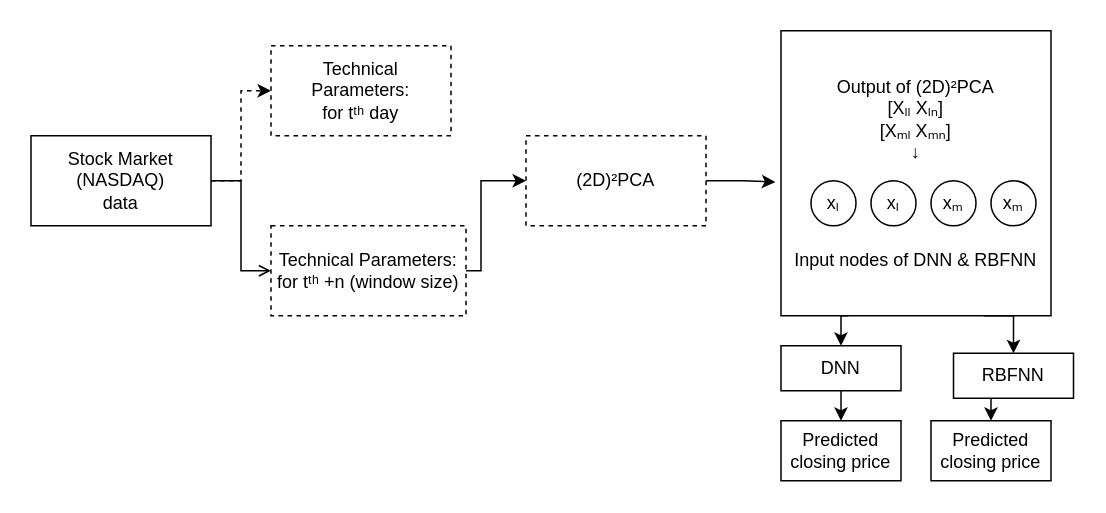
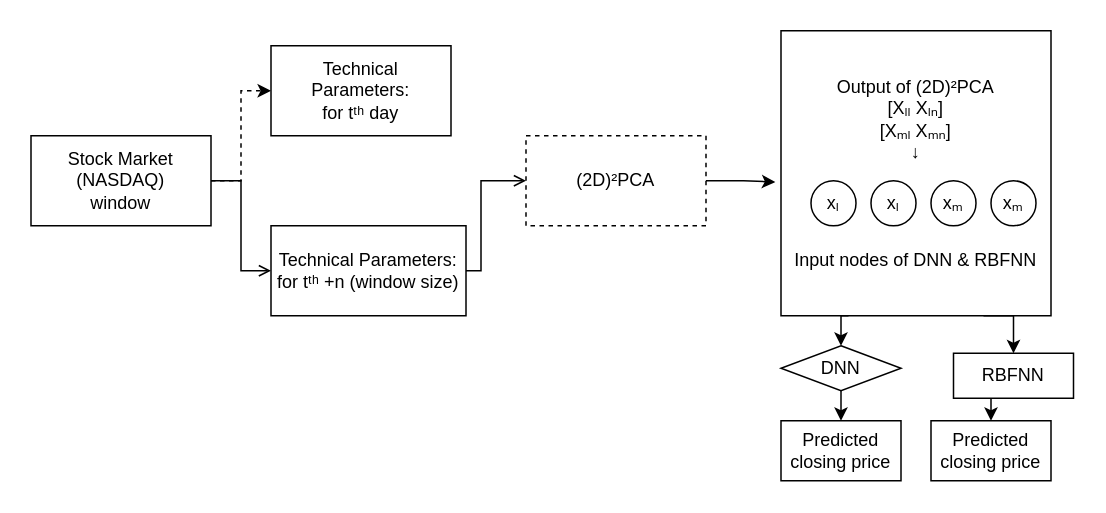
node "Technical Parameters: for tᵗʰ day": style dashed -> solid
node "Stock Market (NASDAQ) data": label "Stock Market (NASDAQ) data" -> "Stock Market (NASDAQ) window"
edge "Technical Parameters: for tᵗʰ +n (window size)" -> "(2D)²PCA": arrowhead classic -> open
node "Technical Parameters: for tᵗʰ +n (window size)": style dashed -> solid
node "DNN": shape rectangle -> diamond
